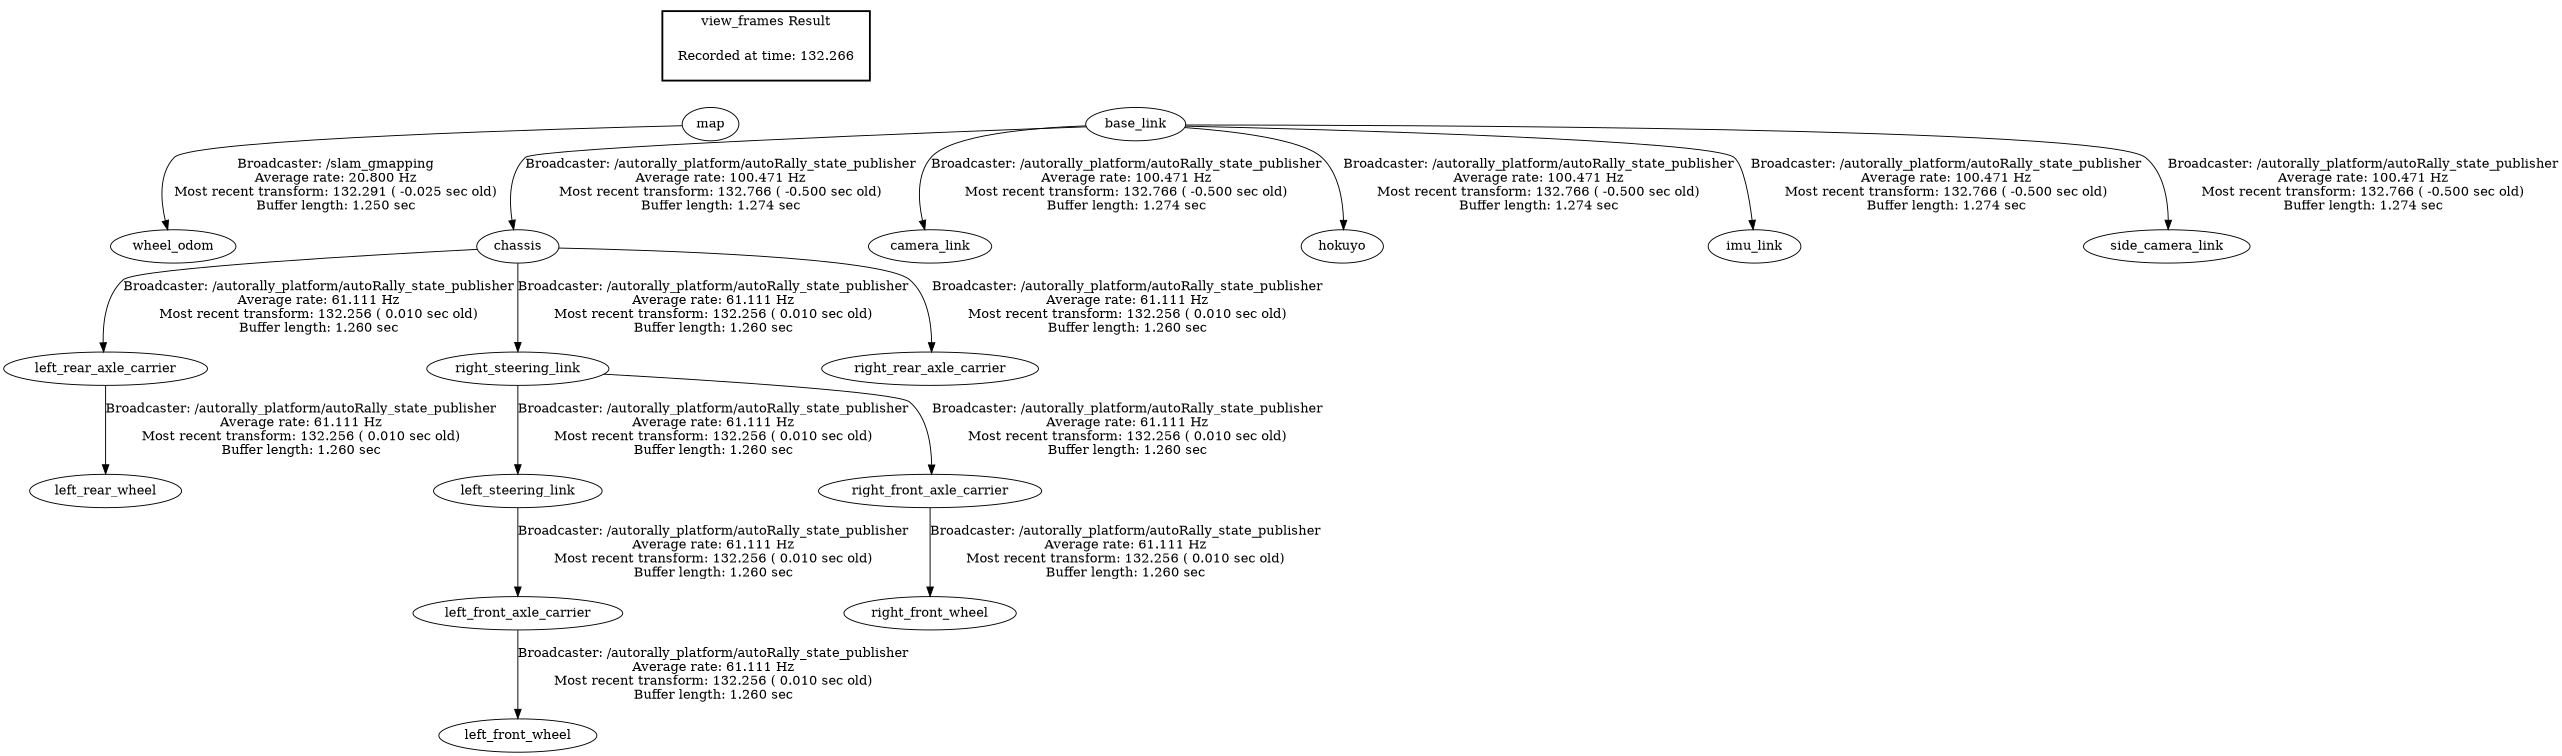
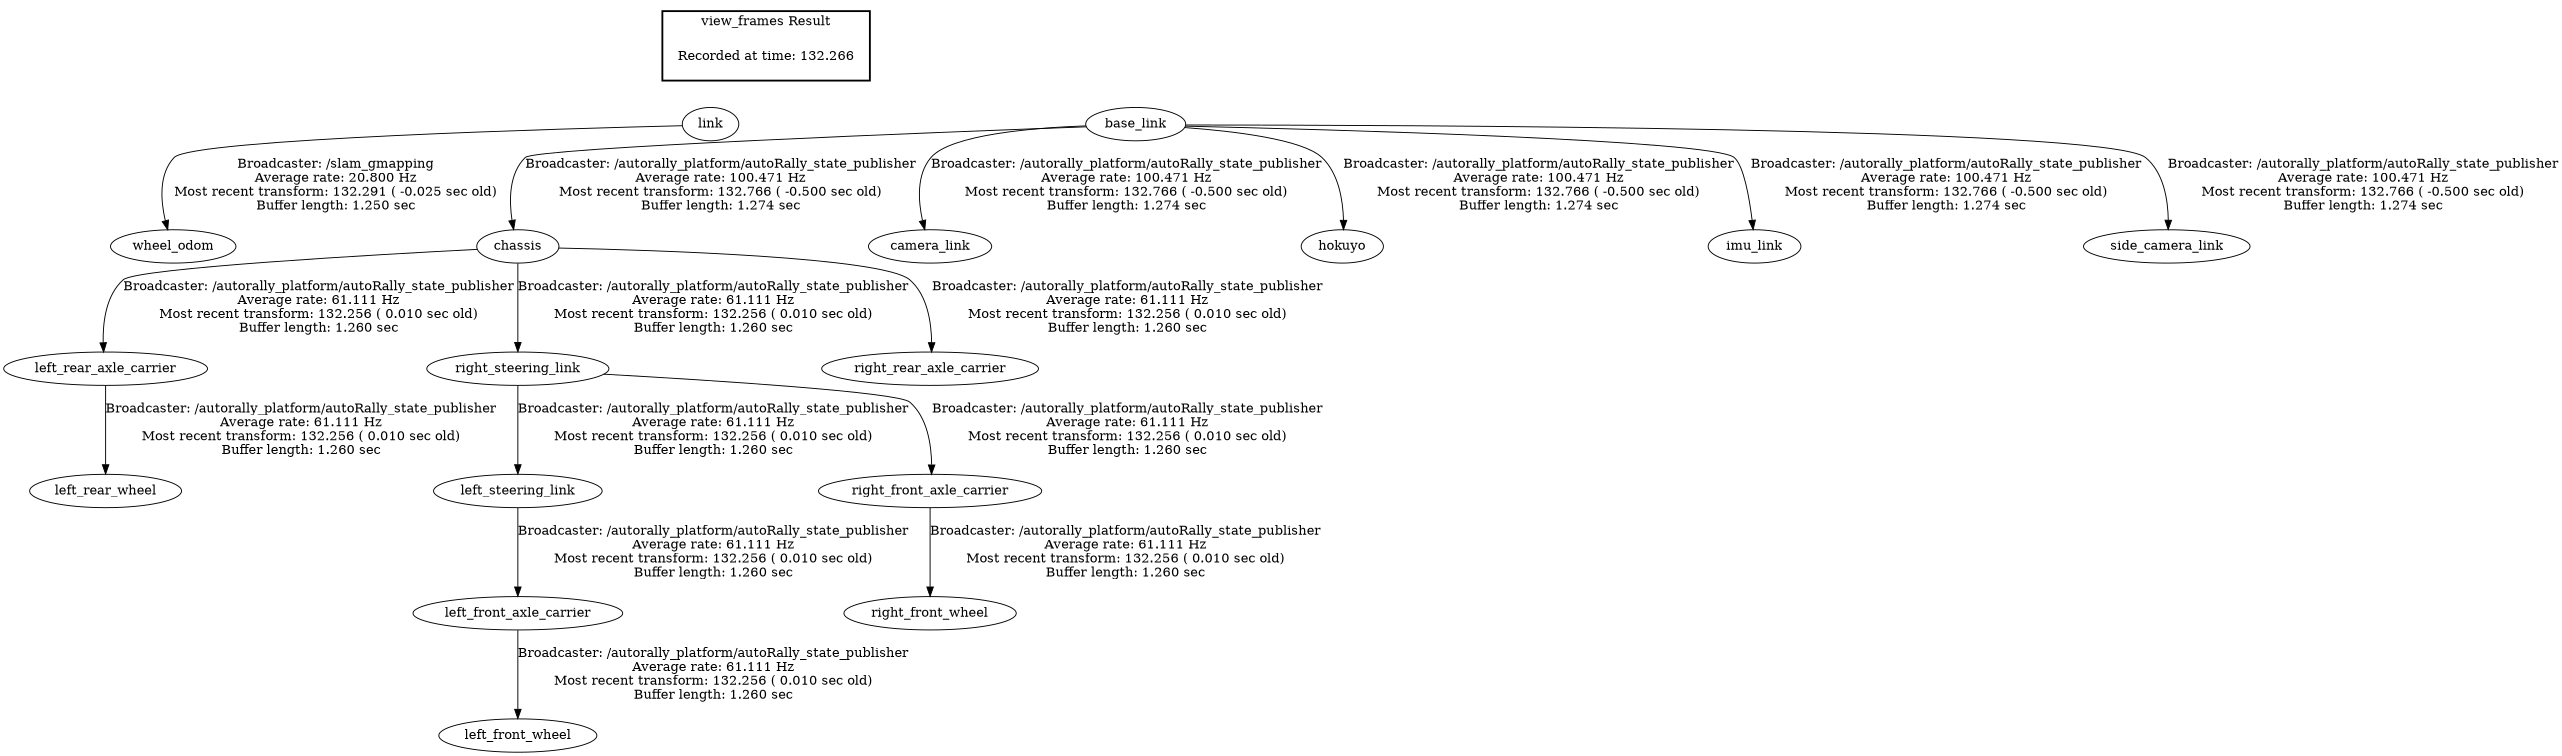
node "map": label "map" -> "link"
